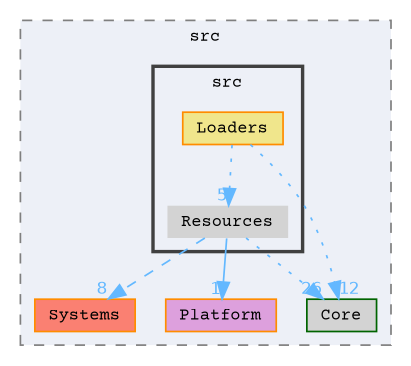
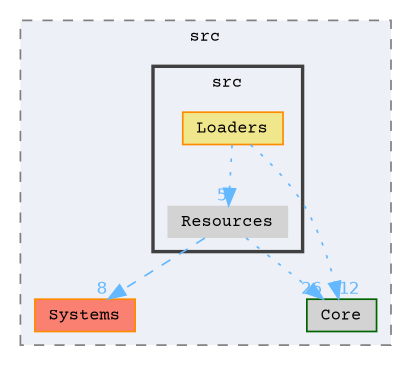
node "Platform": removed
